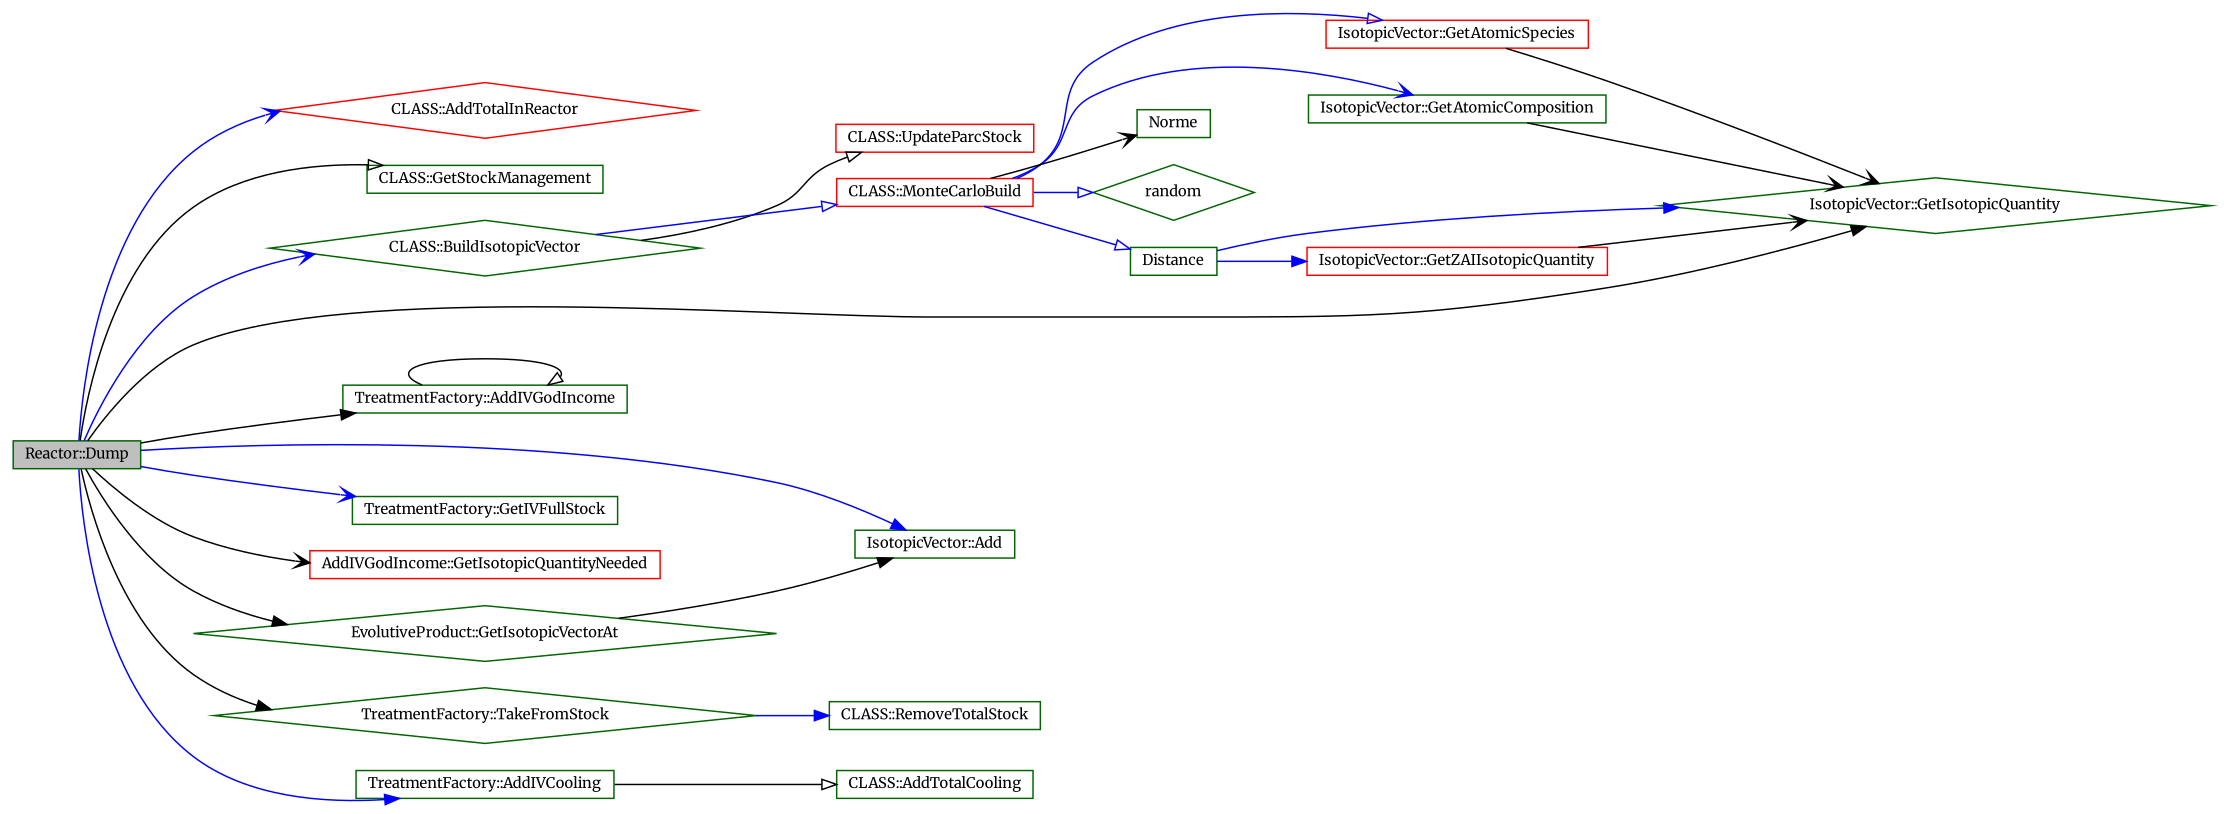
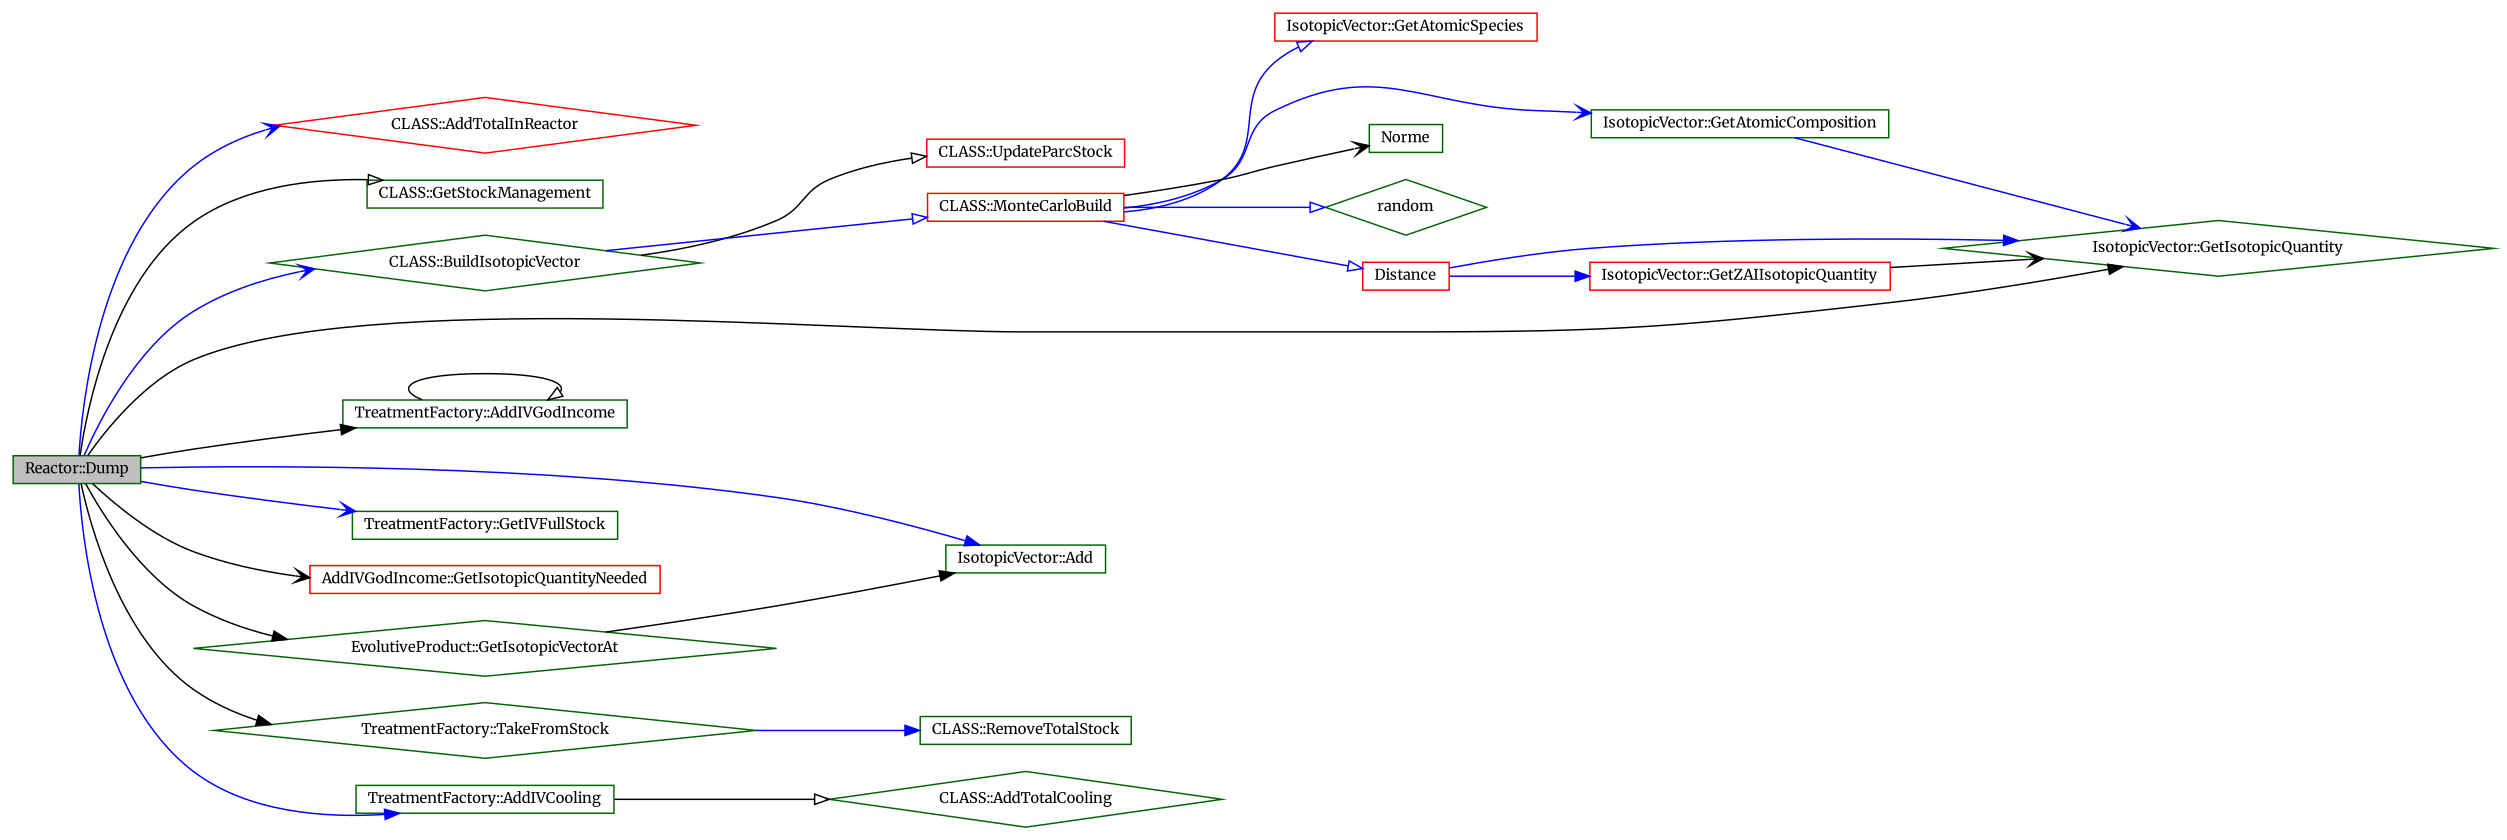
edge "IsotopicVector::GetAtomicSpecies" -> "IsotopicVector::GetIsotopicQuantity": removed
edge "IsotopicVector::GetAtomicComposition" -> "IsotopicVector::GetIsotopicQuantity": color black -> blue
node "Distance": color darkgreen -> red
node "CLASS::AddTotalCooling": shape box -> diamond
